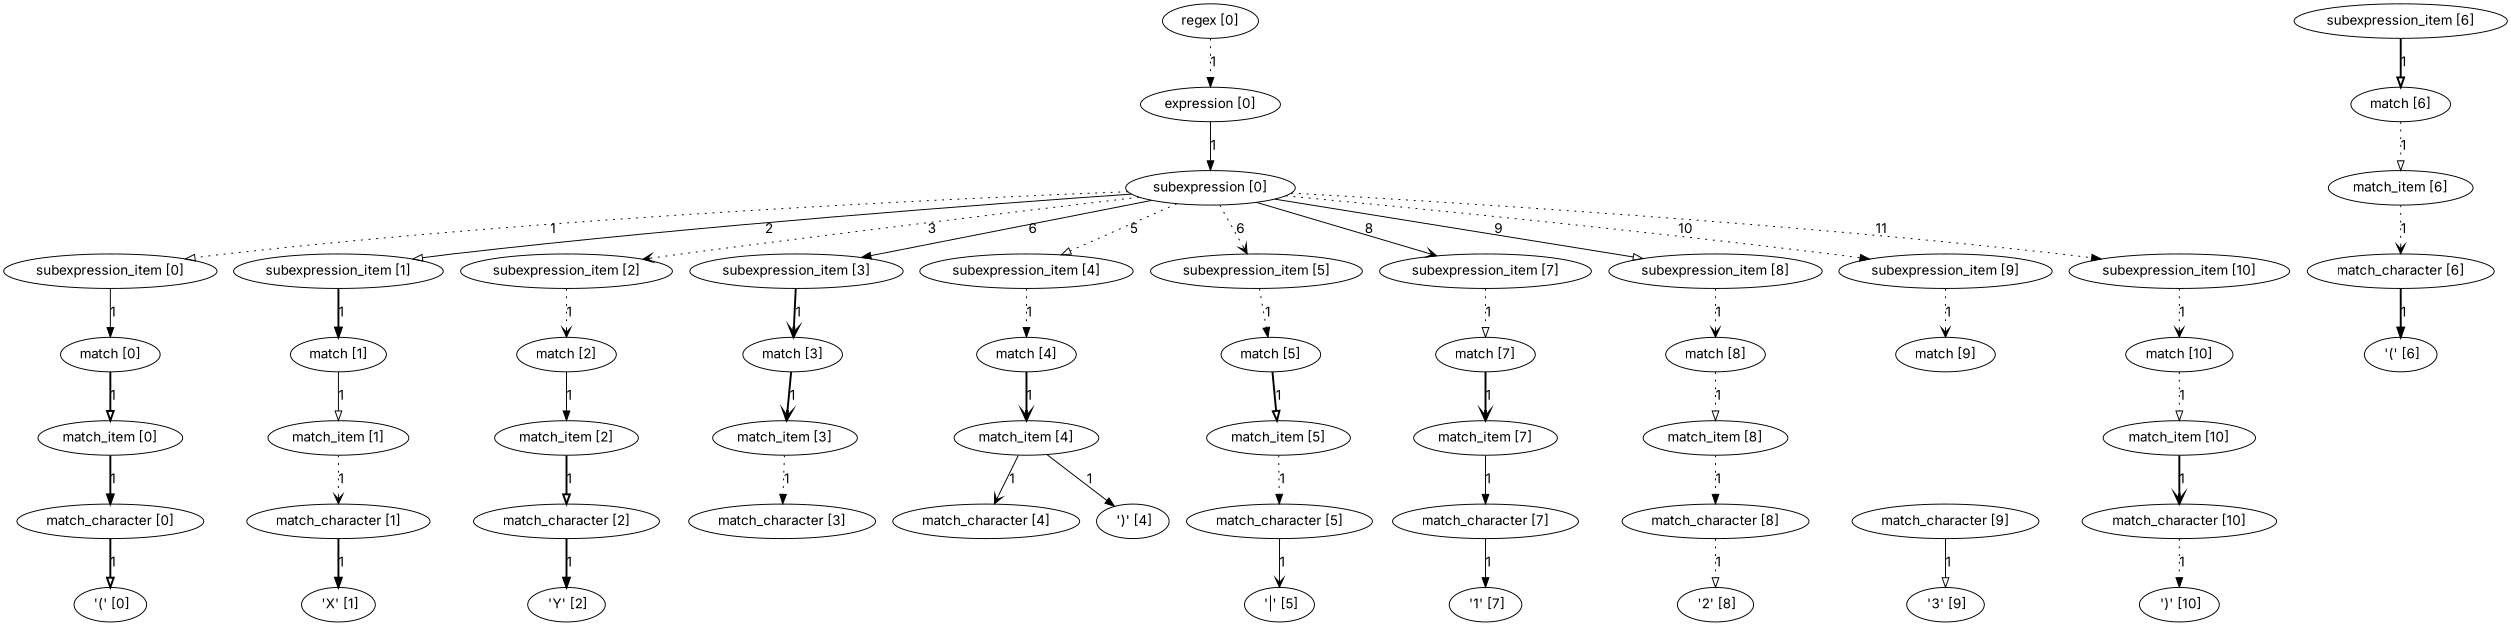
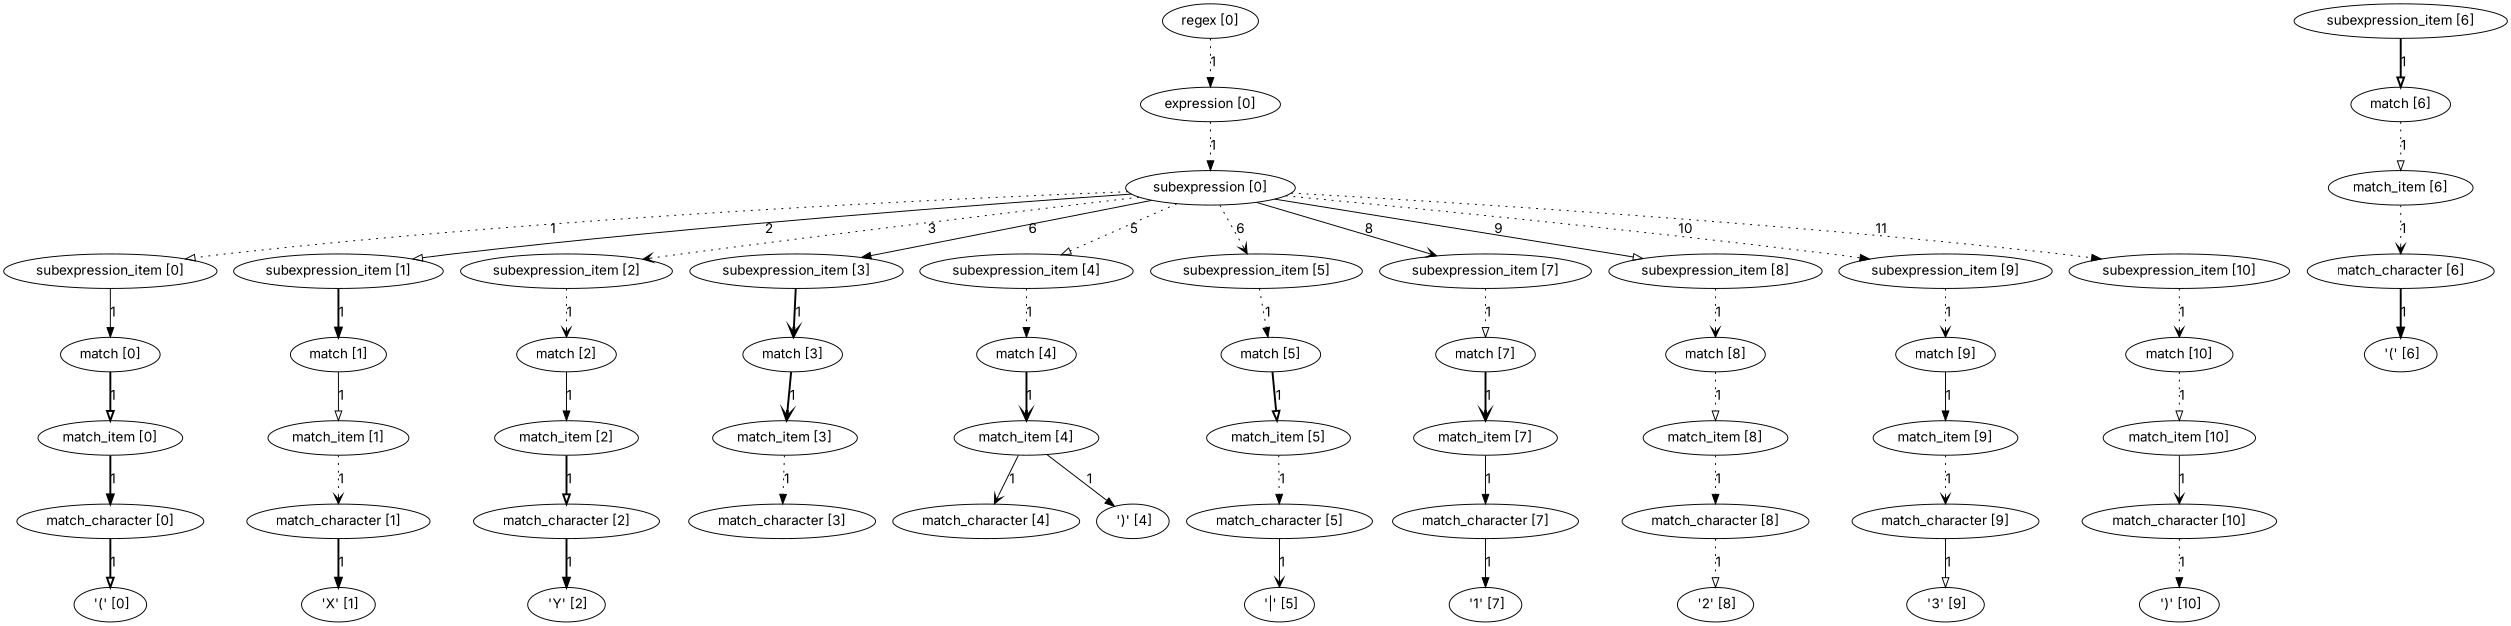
edge "expression [0]" -> "subexpression [0]": style solid -> dotted
node "match_item [9]": added
edge "match_item [10]" -> "match_character [10]": style bold -> solid
